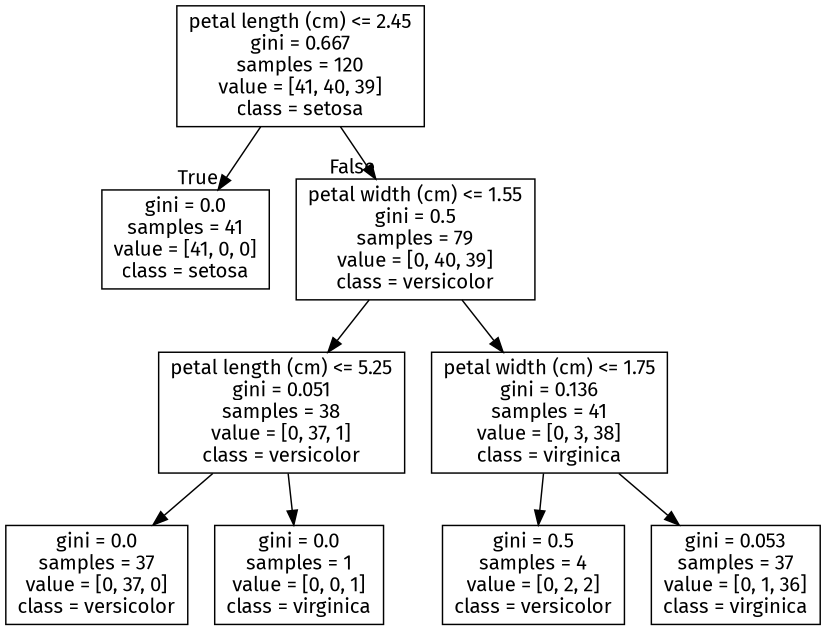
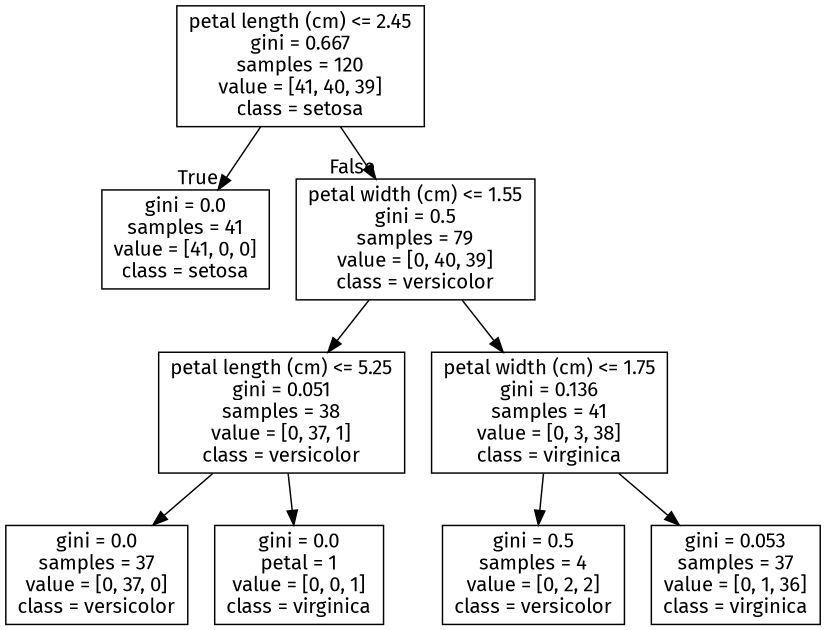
node "gini = 0.0 samples = 1 value = [0, 0, 1] class = virginica": label "gini = 0.0 samples = 1 value = [0, 0, 1] class = virginica" -> "gini = 0.0 petal = 1 value = [0, 0, 1] class = virginica"
